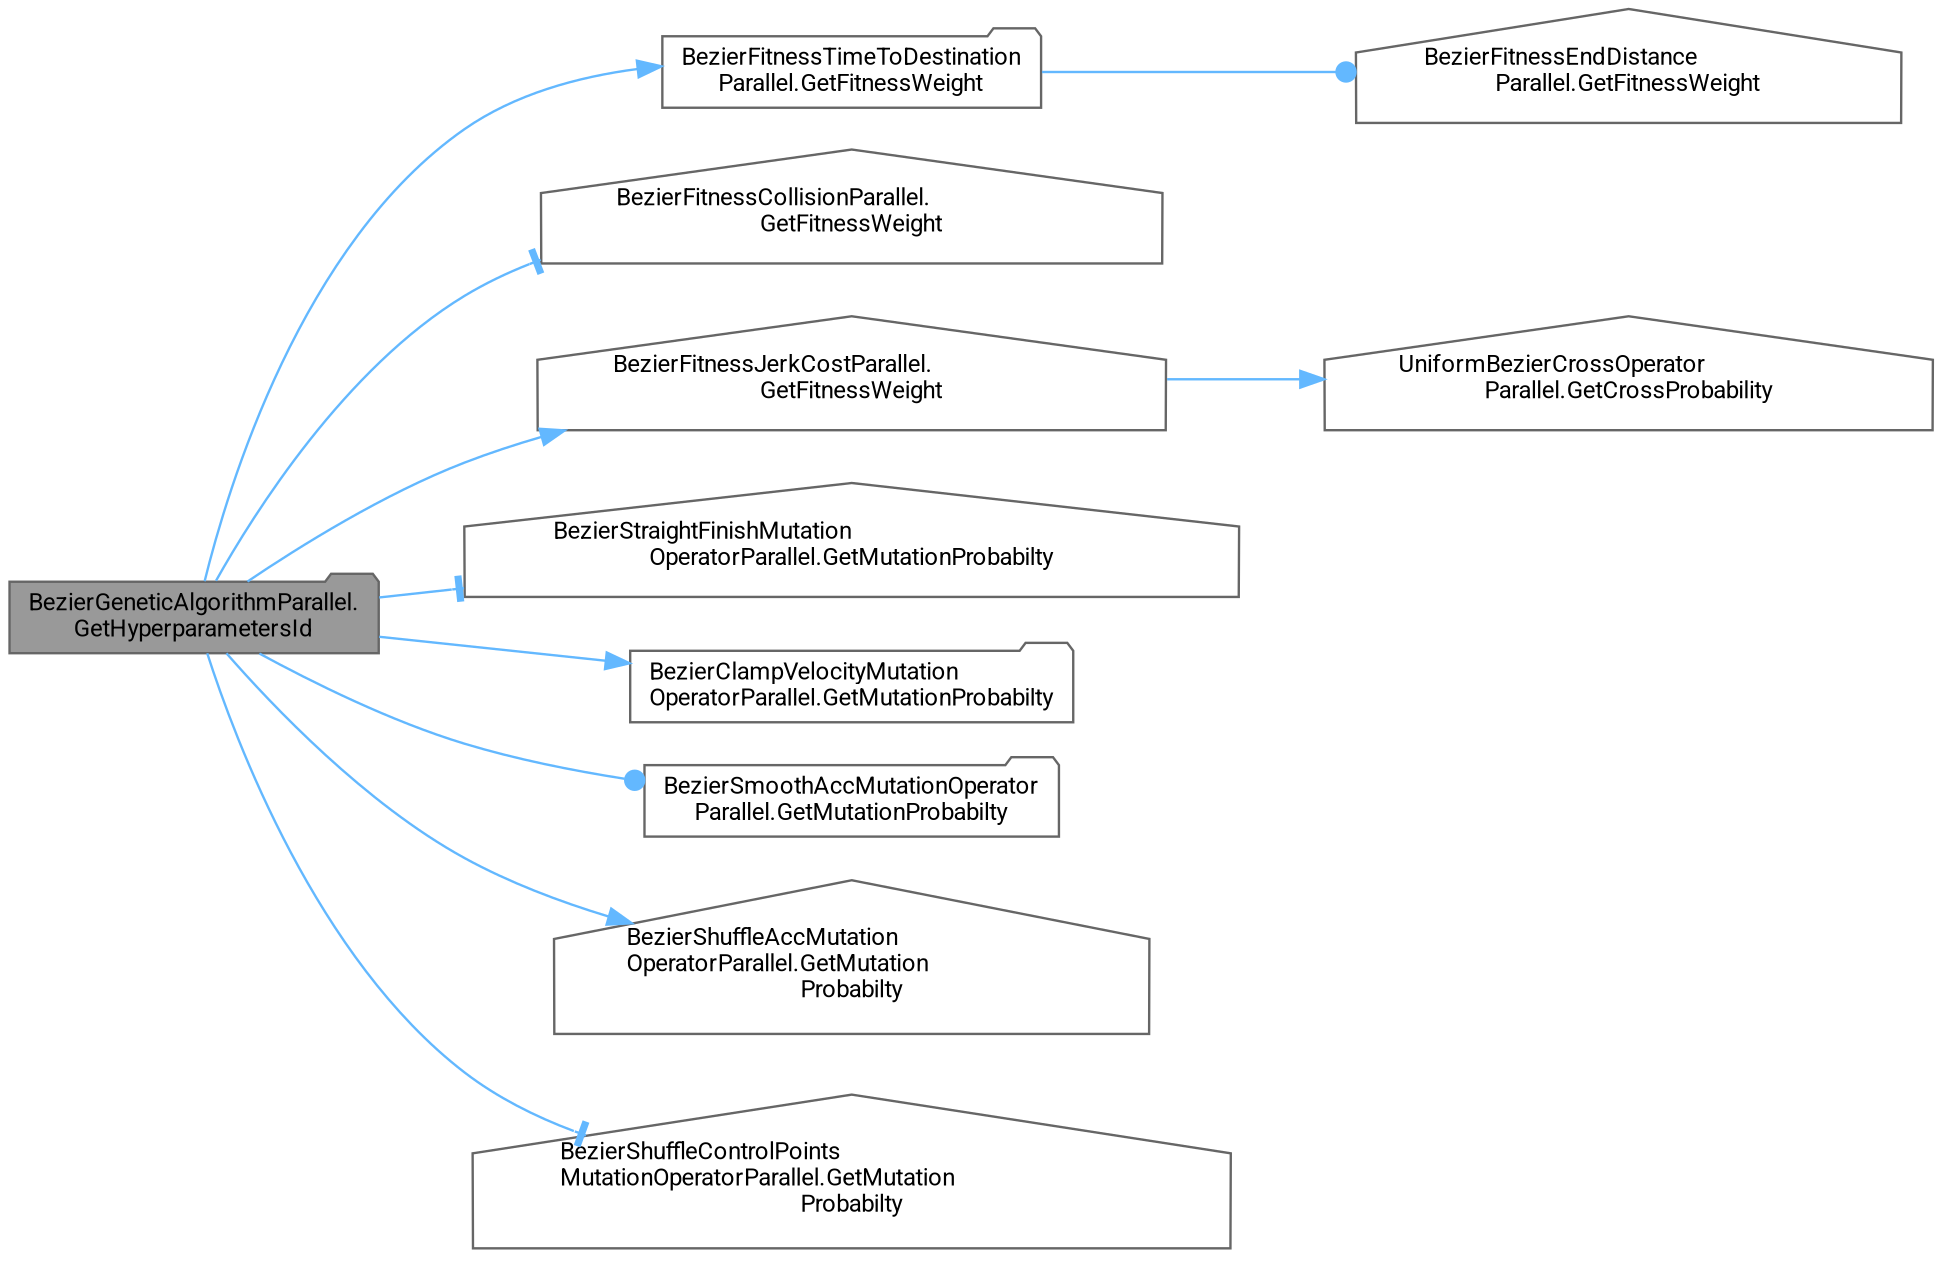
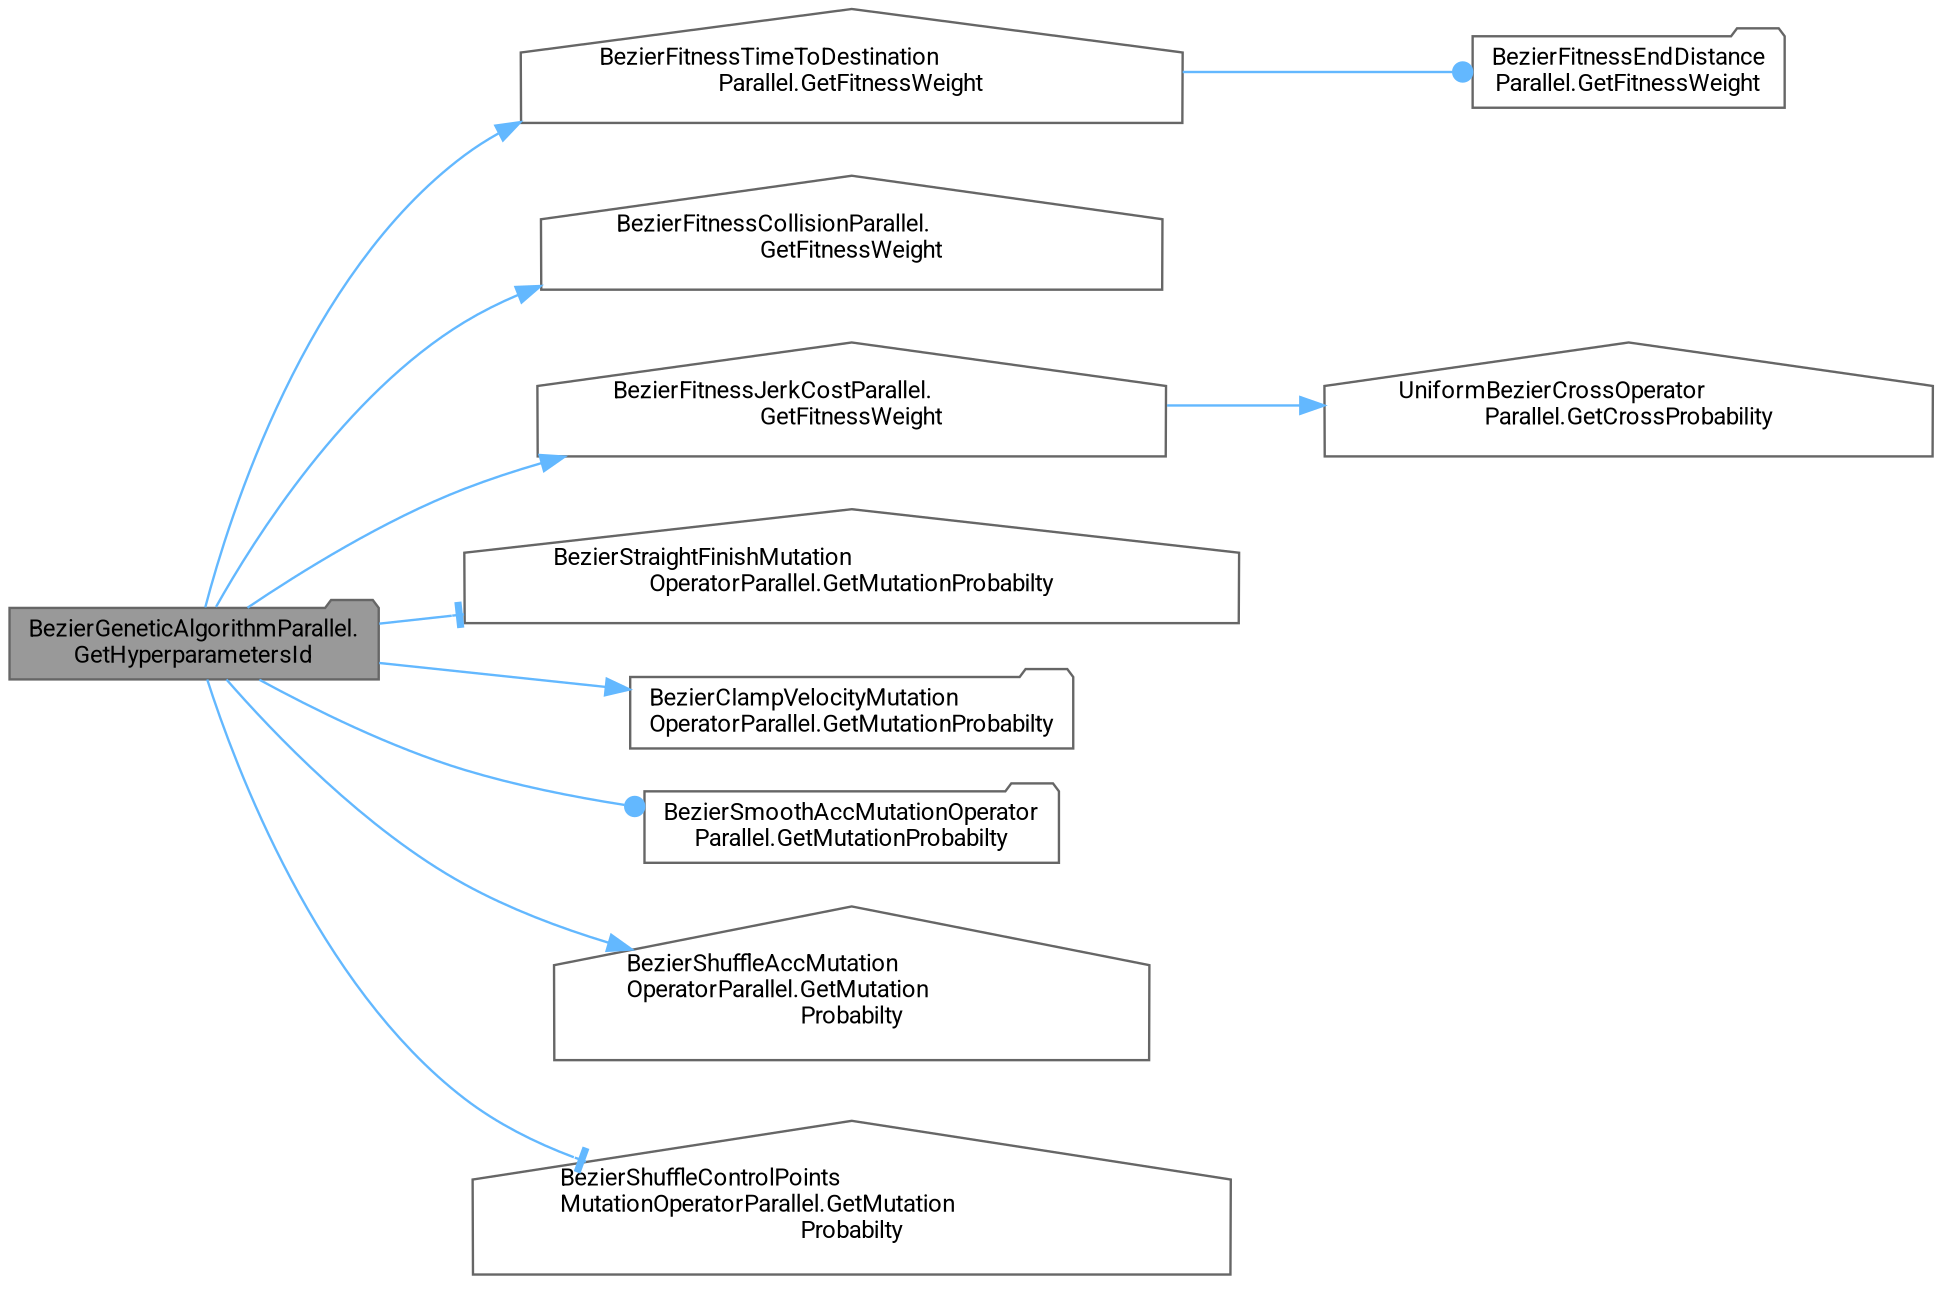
node "BezierFitnessTimeToDestination Parallel.GetFitnessWeight": shape folder -> house
node "BezierFitnessEndDistance Parallel.GetFitnessWeight": shape house -> folder
edge "BezierGeneticAlgorithmParallel. GetHyperparametersId" -> "BezierFitnessCollisionParallel. GetFitnessWeight": arrowhead tee -> normal
